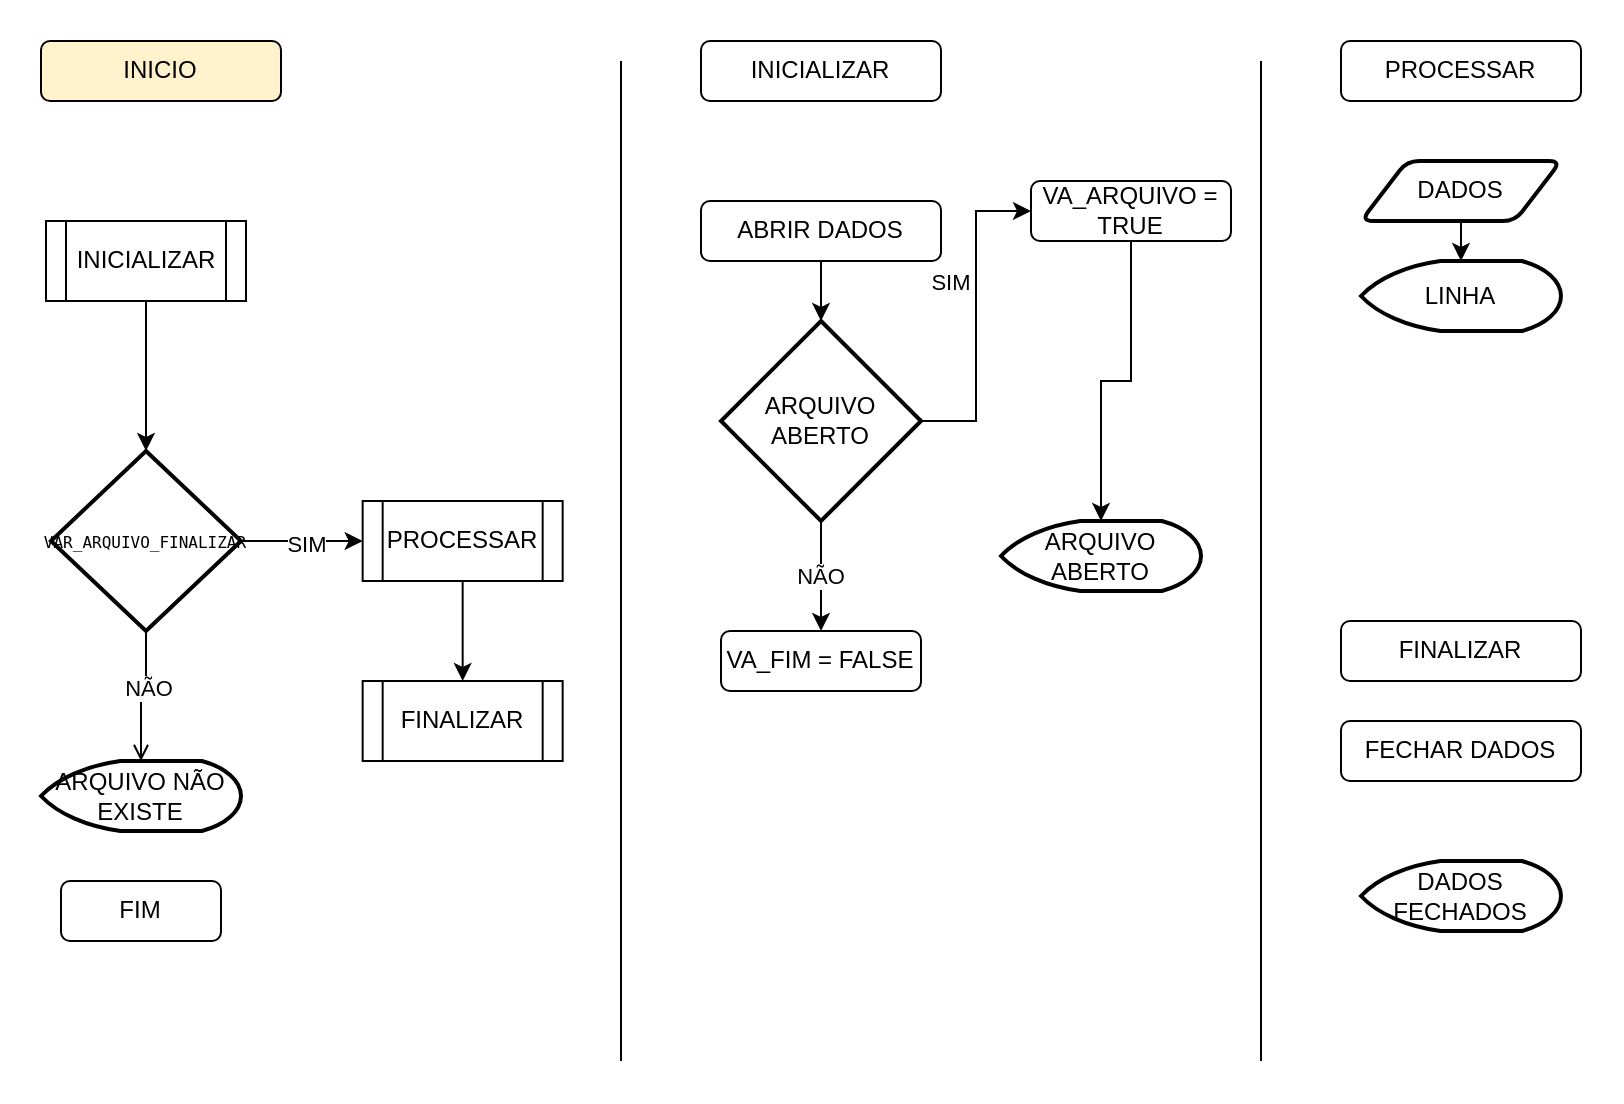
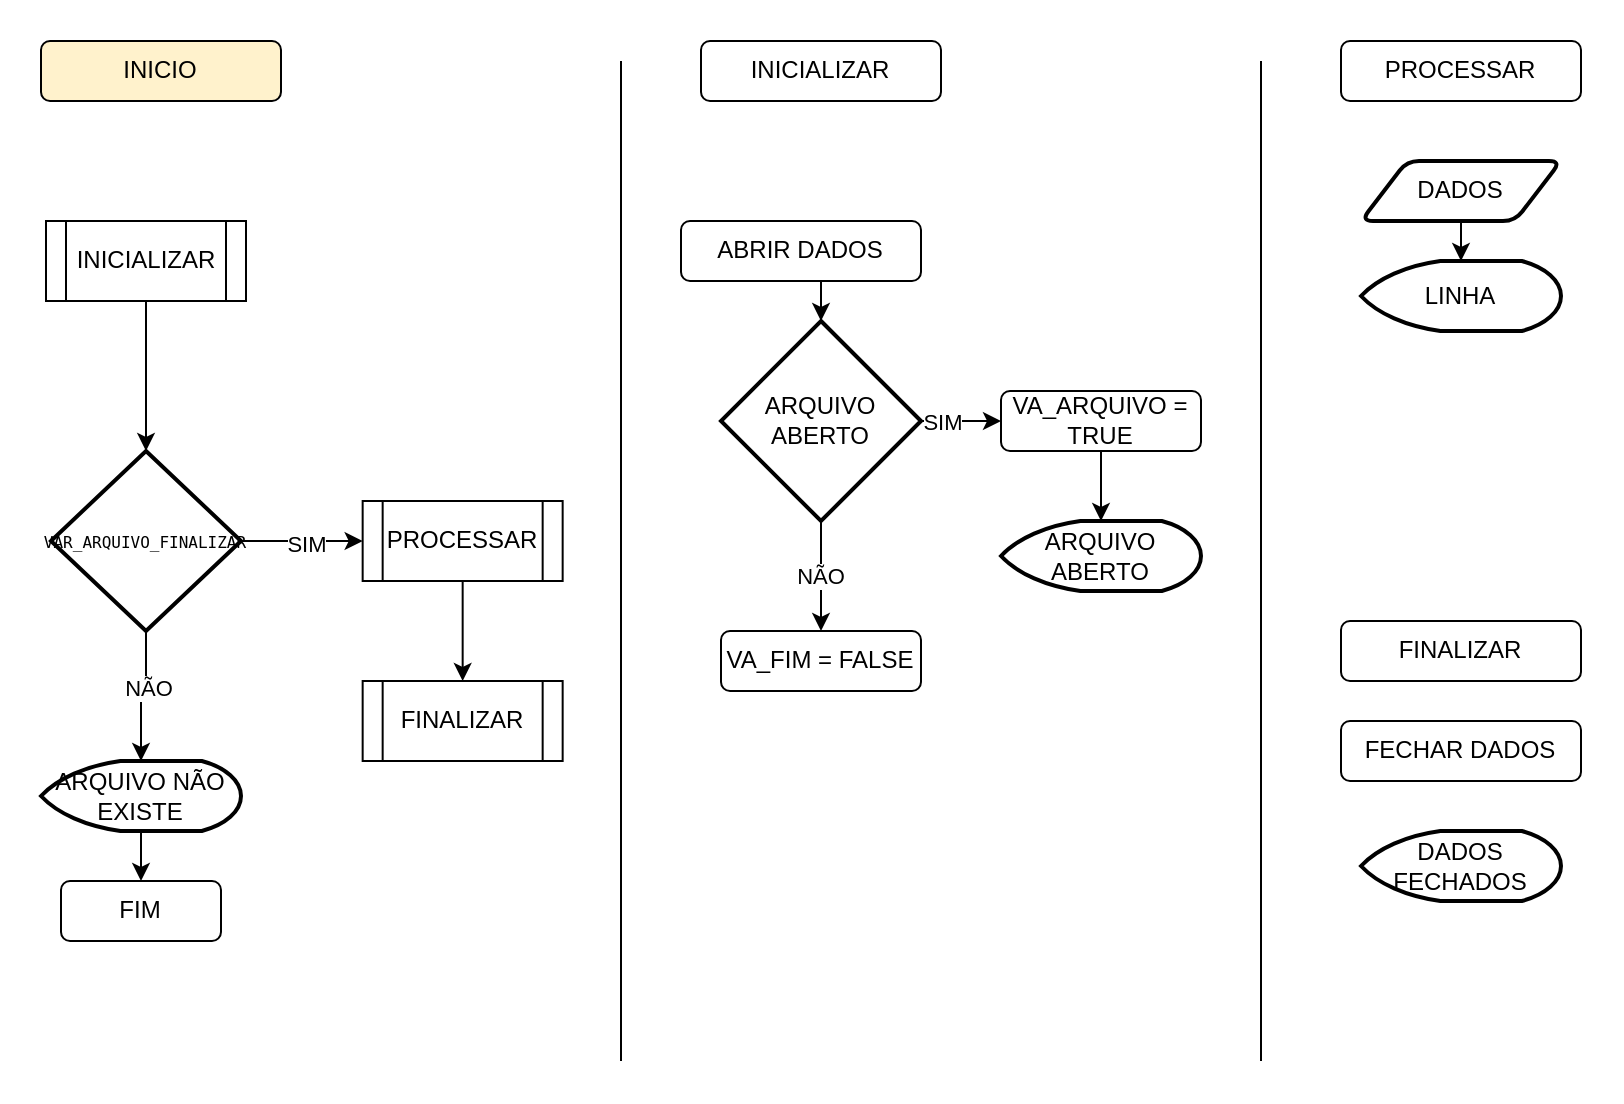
node "VA_ARQUIVO = TRUE": moved (1131, 211) -> (1101, 421)
node "ABRIR DADOS": moved (821, 231) -> (801, 251)
edge "VAR_ARQUIVO_FINALIZAR" -> "ARQUIVO NÃO EXISTE": arrowhead open -> classic
edge "ARQUIVO NÃO EXISTE" -> "FIM": added
node "DADOS FECHADOS": moved (1461, 896) -> (1461, 866)
